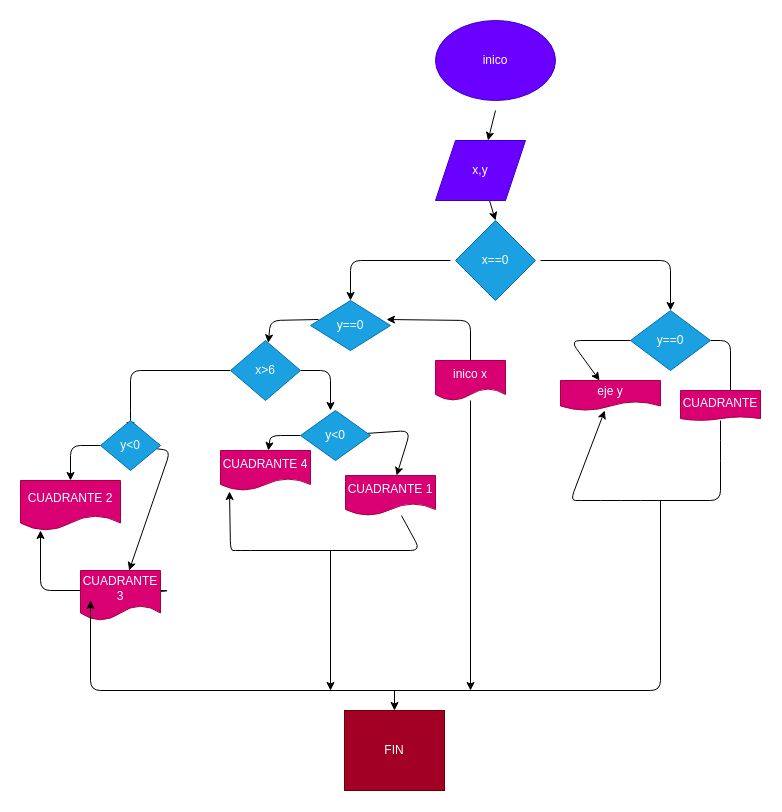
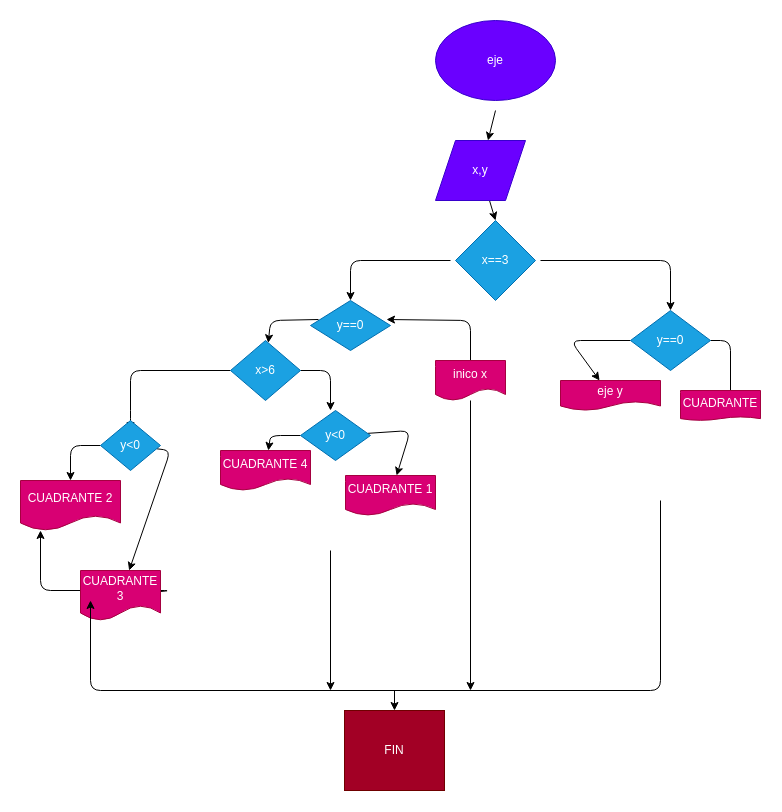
node "inico": label "inico" -> "eje"
node "x==0": label "x==0" -> "x==3"
edge "CUADRANTE" -> "eje y": removed
edge "CUADRANTE 1" -> "CUADRANTE 4": removed
